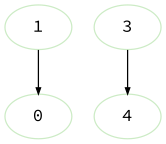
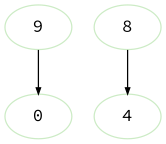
node "1": label "1" -> "9"
node "3": label "3" -> "8"
